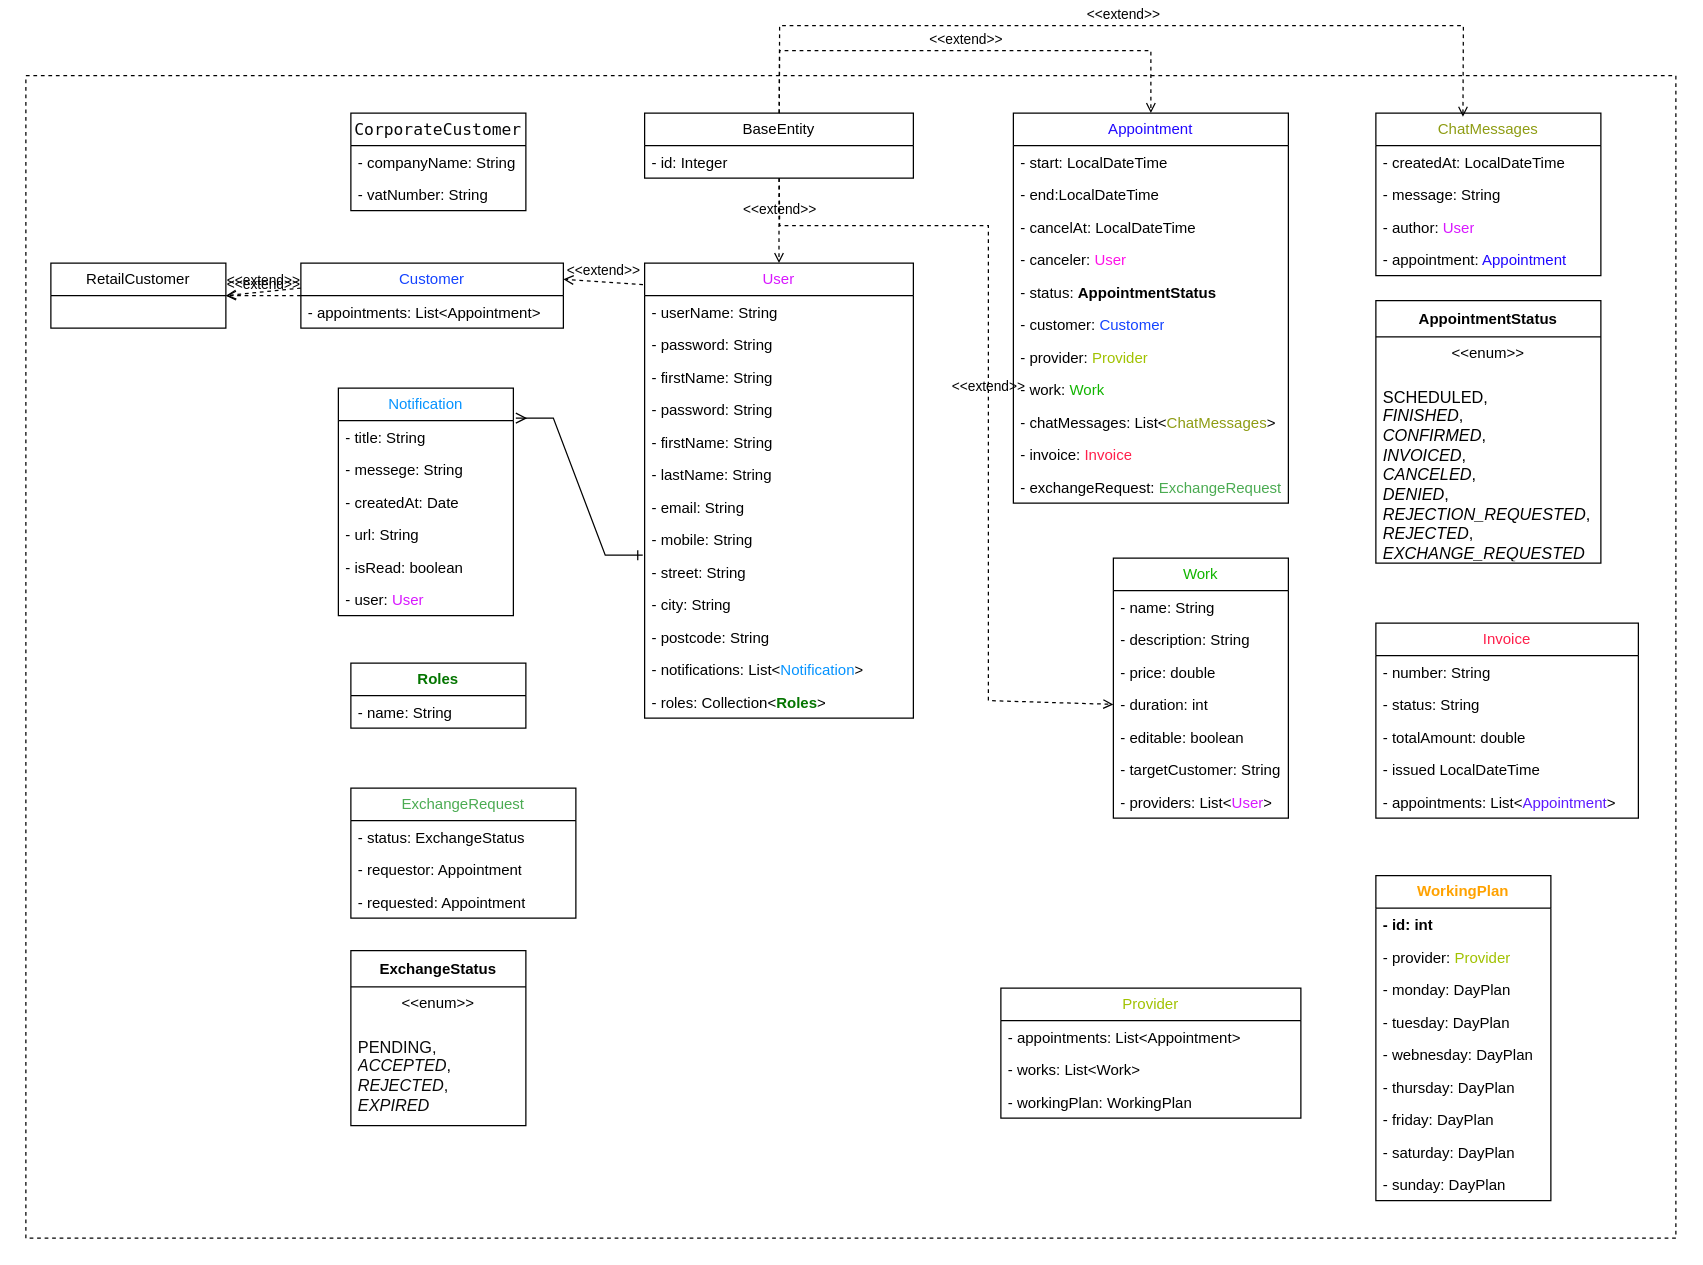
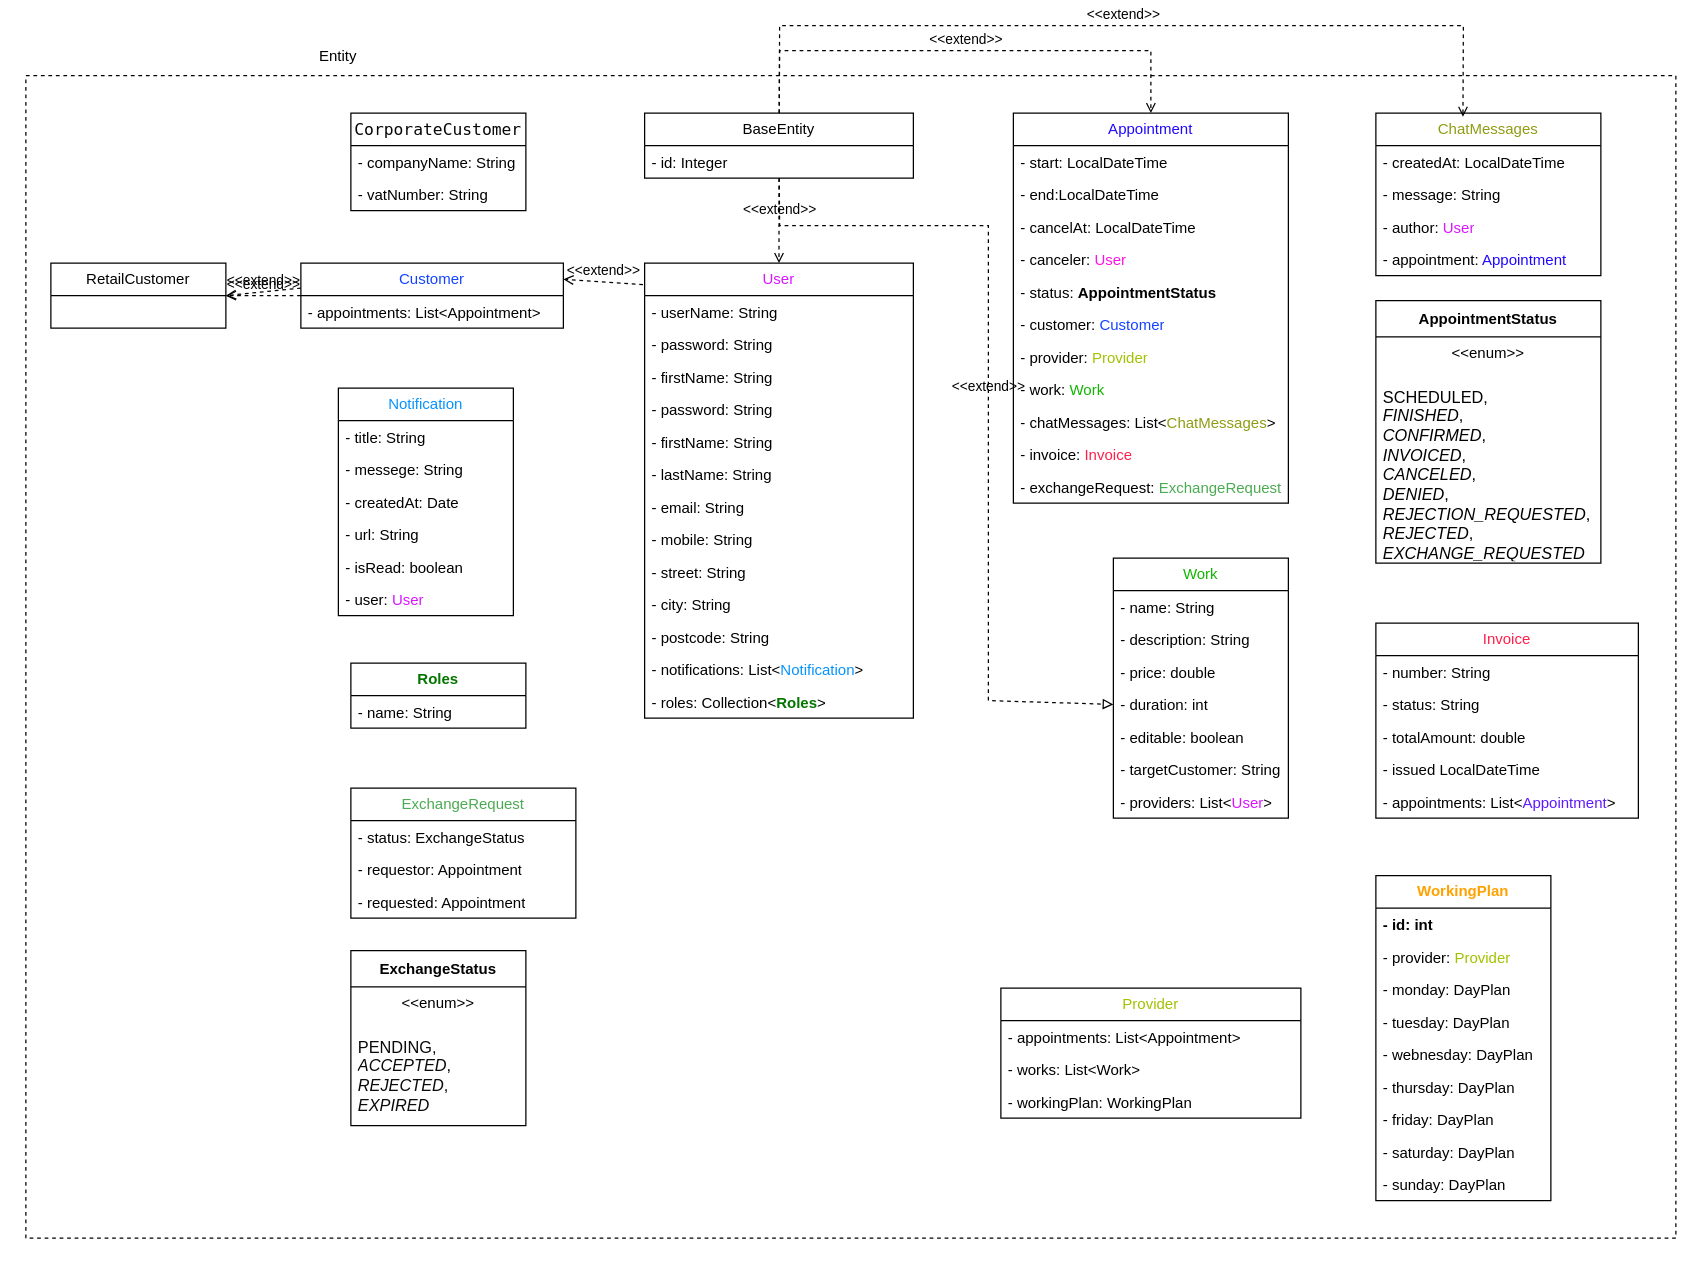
node "Entity": added
edge "- title: String" -- "- street: String": removed
edge "BaseEntity" -> "- duration: int": arrowhead open -> block
